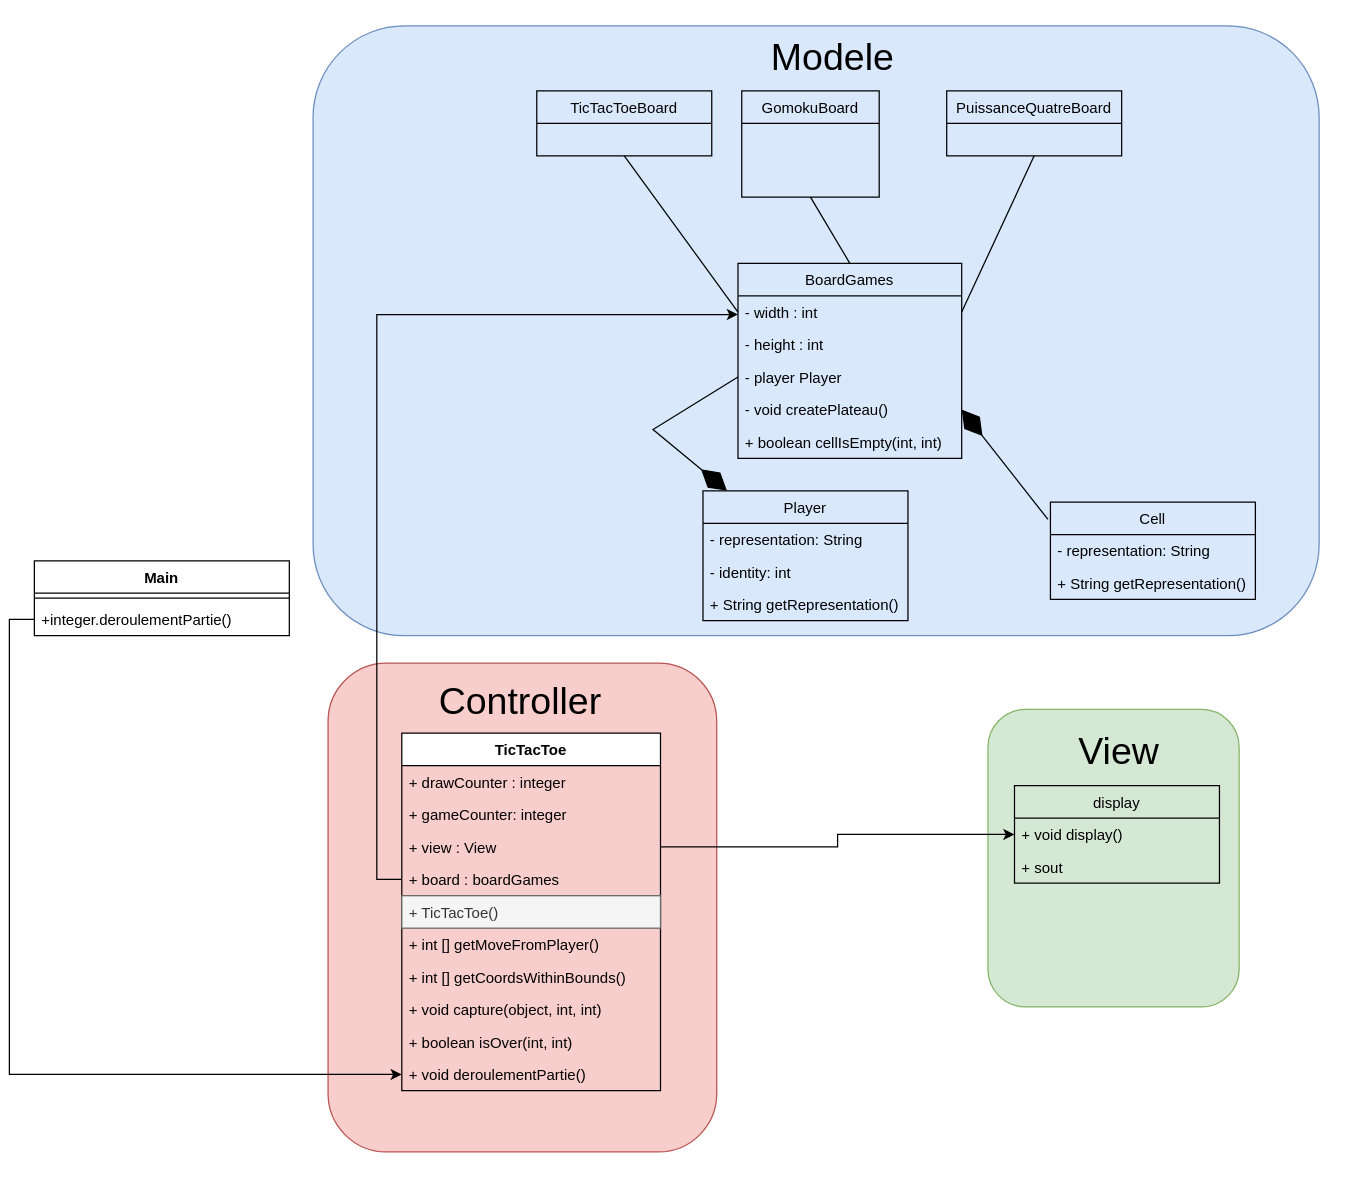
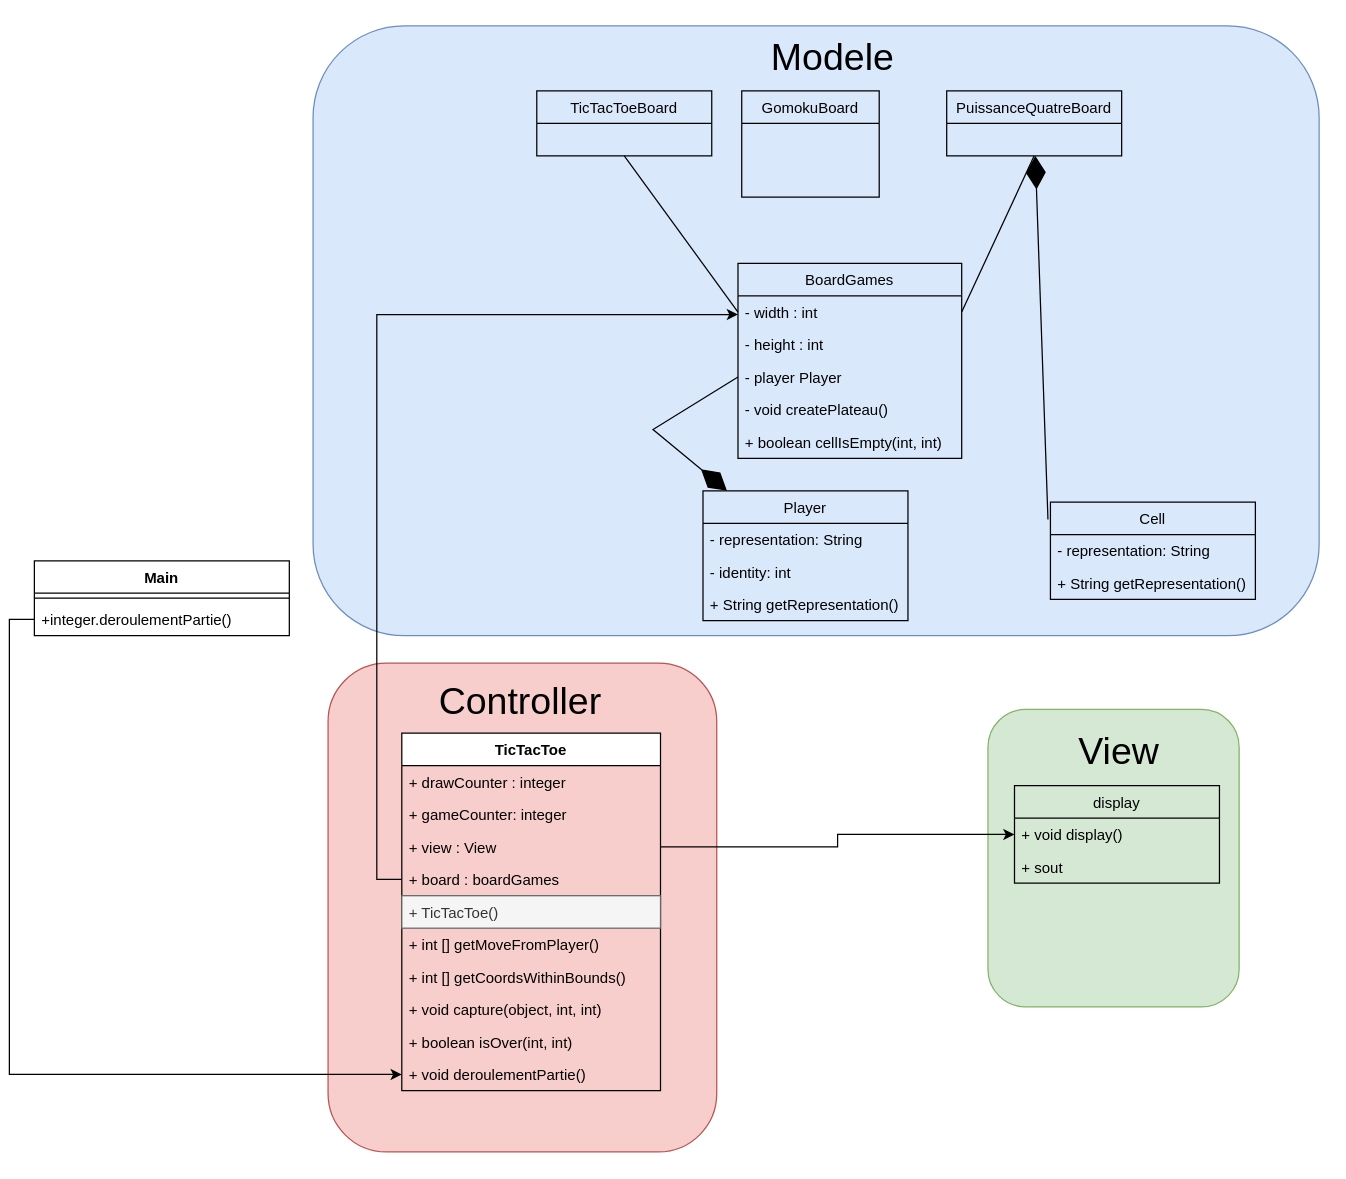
edge "GomokuBoard" -- "BoardGames": removed
edge "Cell" -> "- void createPlateau()": now "Cell" -> "PuissanceQuatreBoard"
